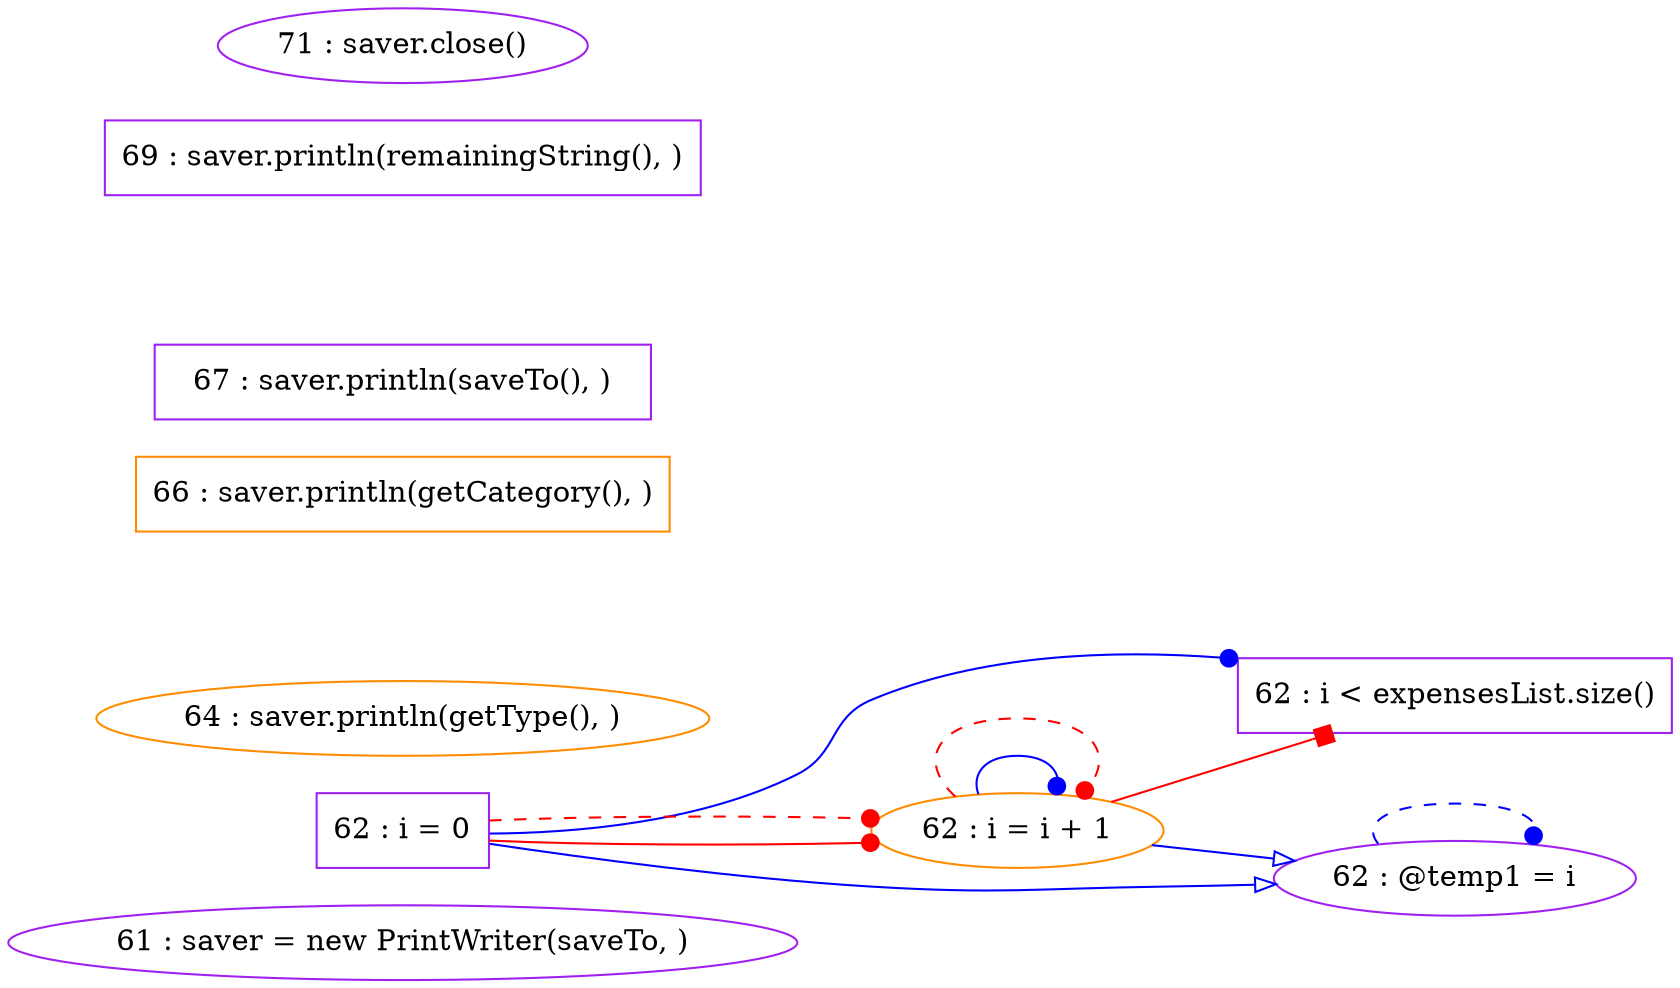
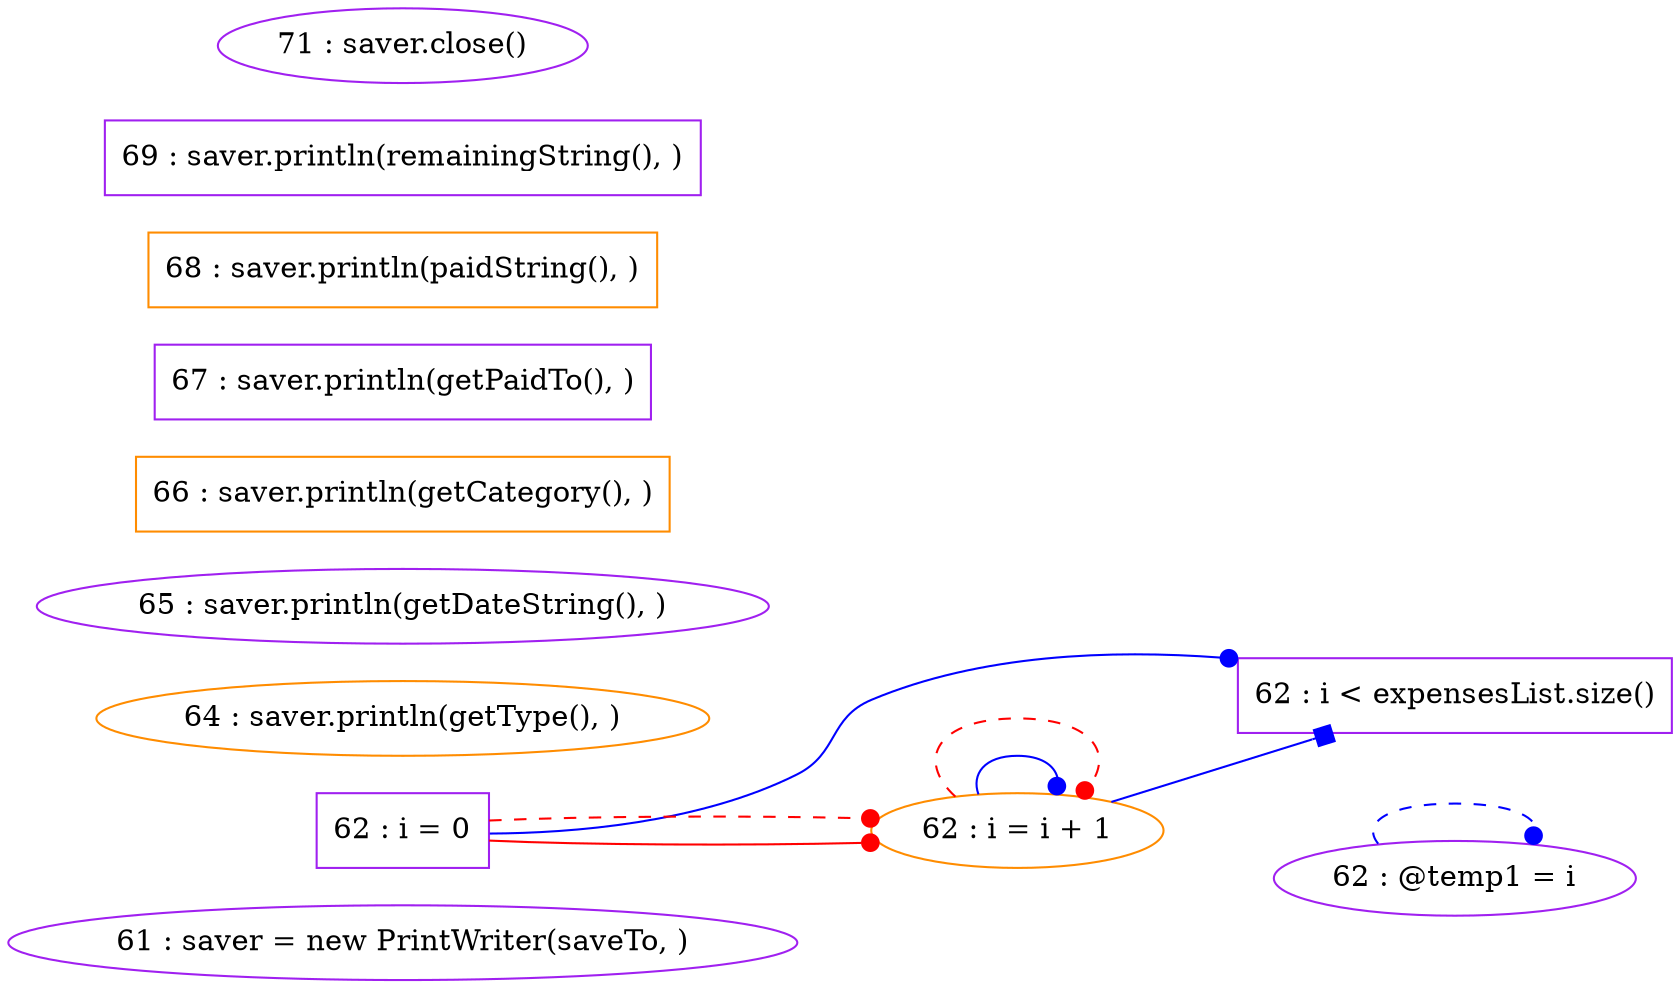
node "68 : saver.println(paidString(), )": added
node "67 : saver.println(saveTo(), )": label "67 : saver.println(saveTo(), )" -> "67 : saver.println(getPaidTo(), )"
node "65 : saver.println(getDateString(), )": added
edge "62 : i = i + 1" -> "62 : i < expensesList.size()": color red -> blue
edge "62 : i = i + 1" -> "62 : @temp1 = i": removed
edge "62 : i = 0" -> "62 : @temp1 = i": removed
